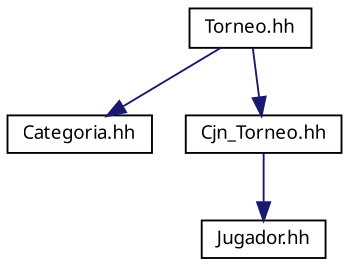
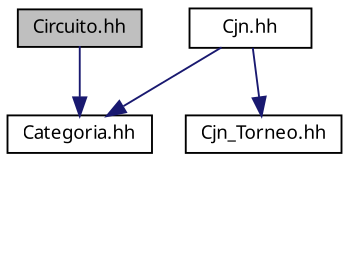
node "Circuito.hh": added
node "Torneo.hh": label "Torneo.hh" -> "Cjn.hh"
node "Jugador.hh": removed
